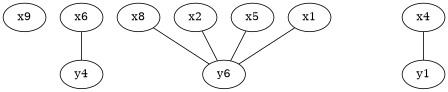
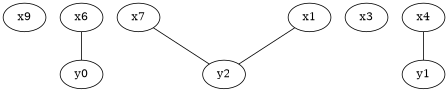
node "x8": label "x8" -> "x7"
node "x2": removed
node "x5": removed
node "x3": added
node "y4": label "y4" -> "y0"
node "y6": label "y6" -> "y2"
